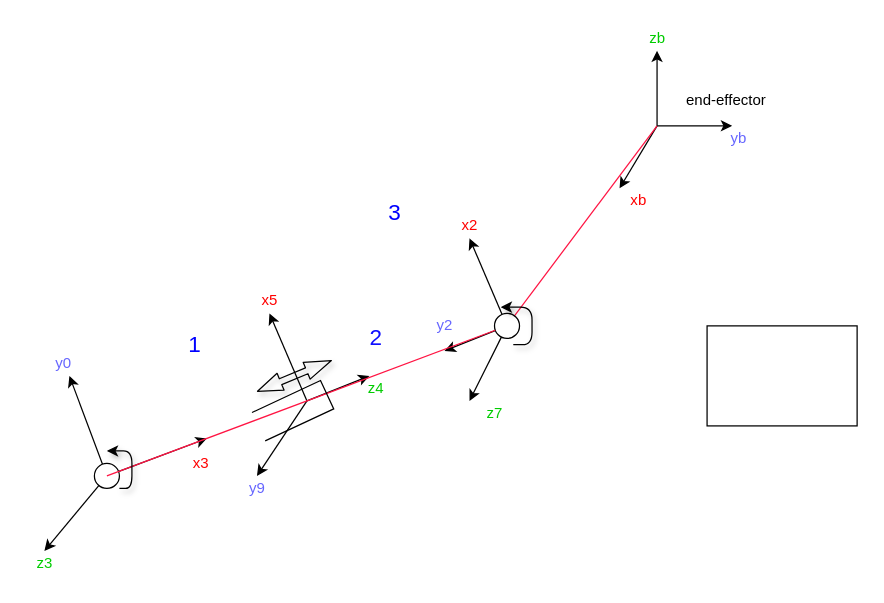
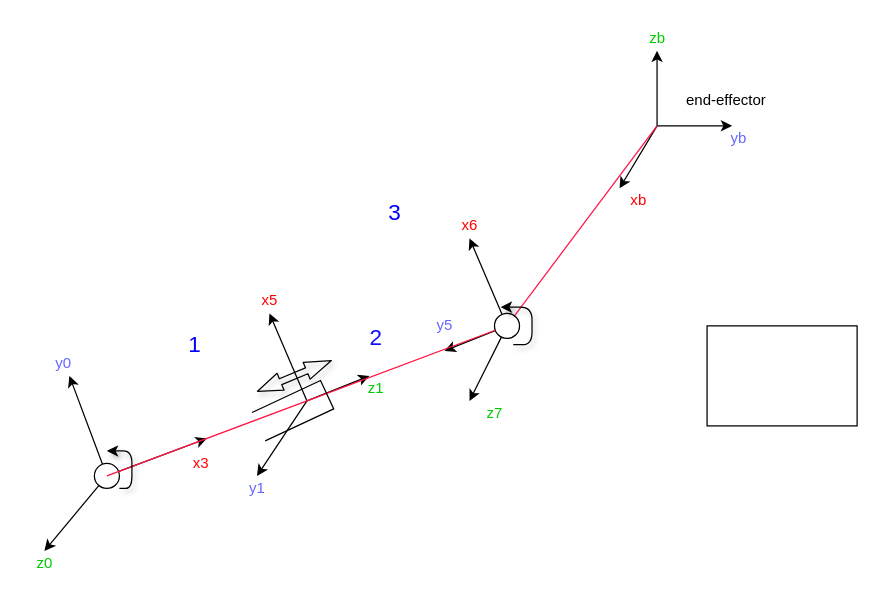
node "x2": label "x2" -> "x6"
node "y2": label "y2" -> "y5"
node "z4": label "z4" -> "z1"
node "y9": label "y9" -> "y1"
node "z3": label "z3" -> "z0"
